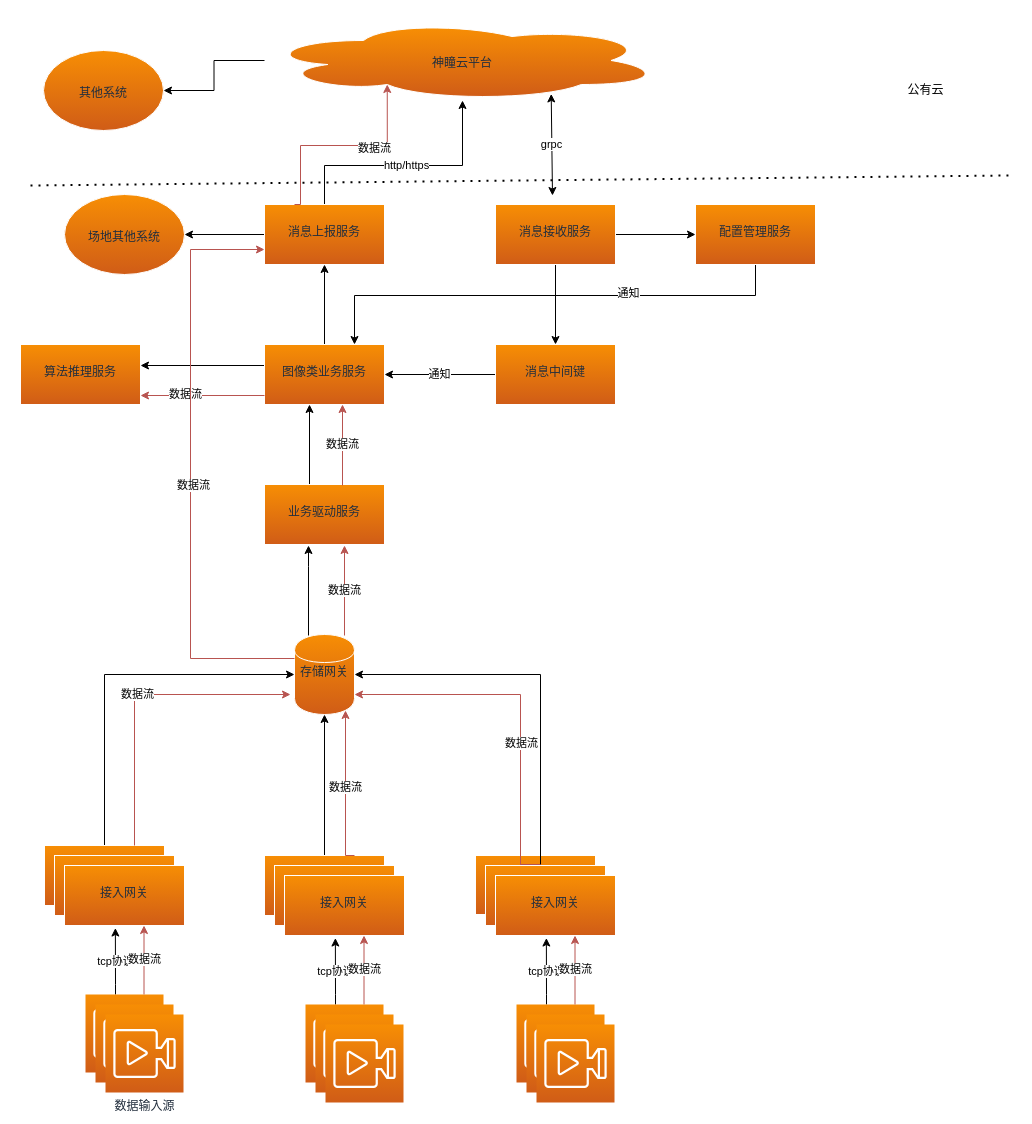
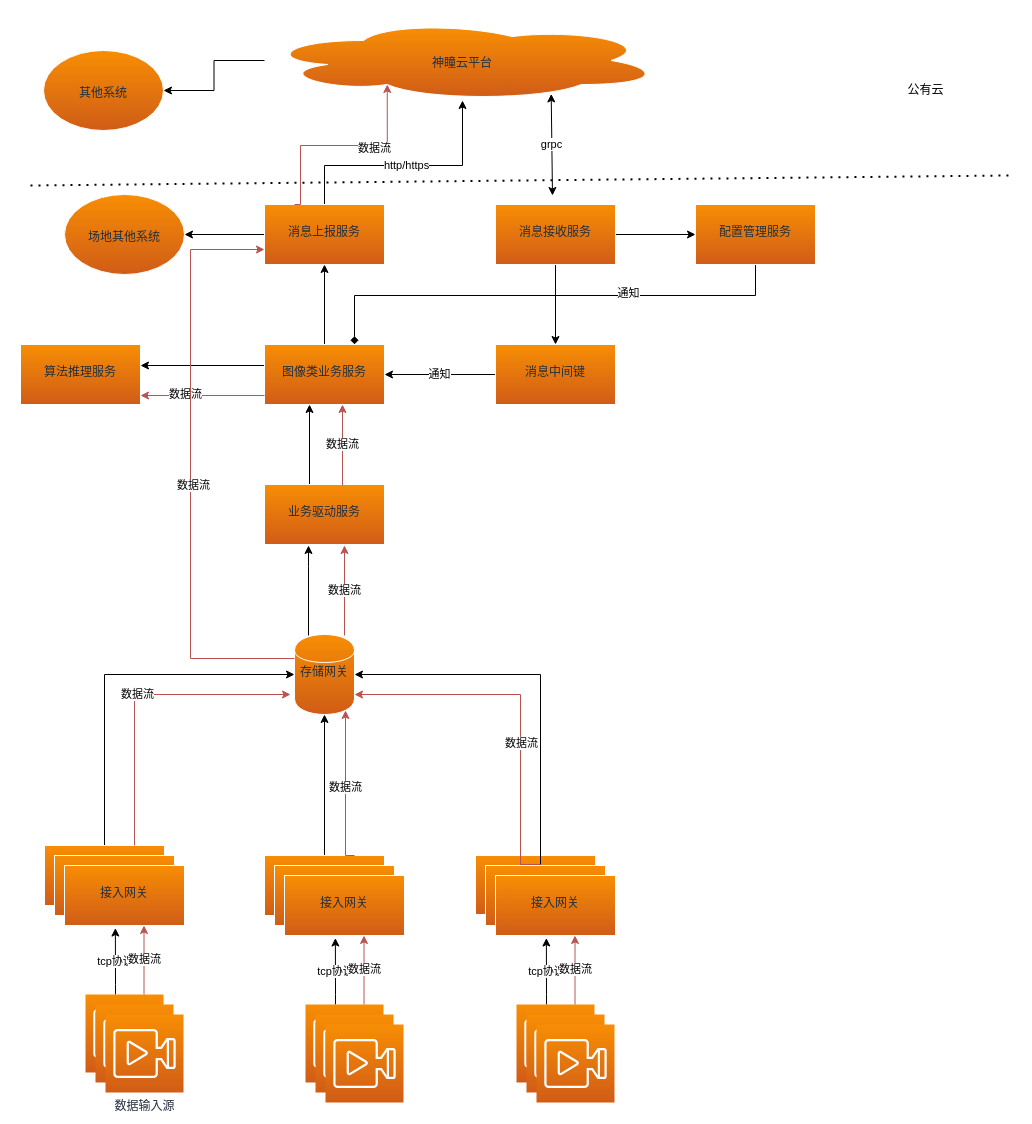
edge "配置管理服务" -> "图像类业务服务": arrowhead classic -> diamond
